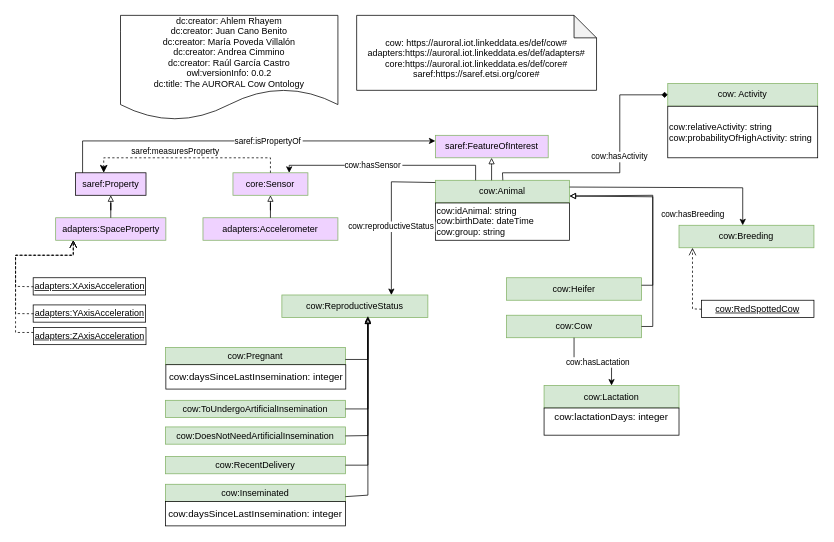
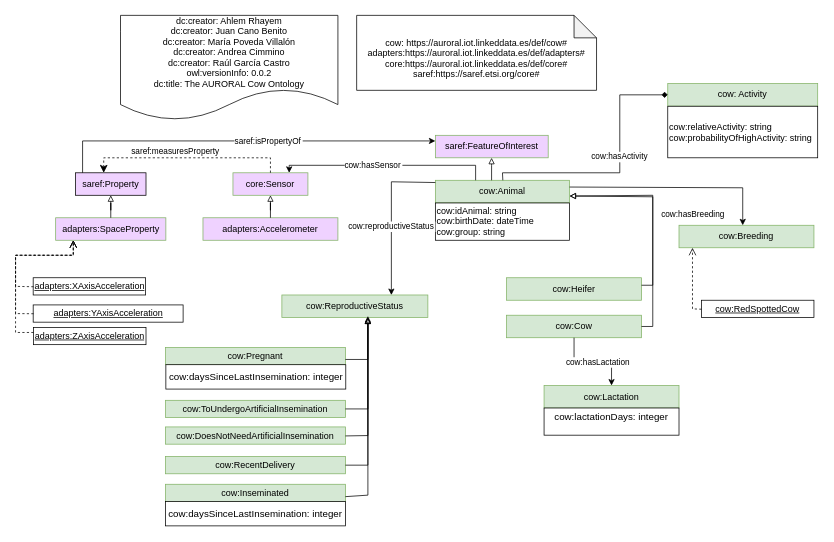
node "adapters:YAxisAcceleration": size 113x17 -> 150x17
